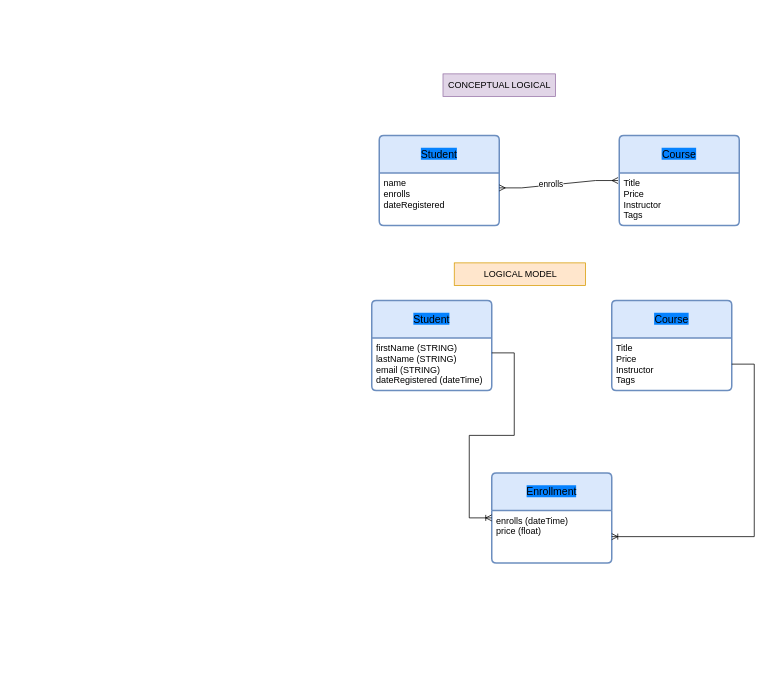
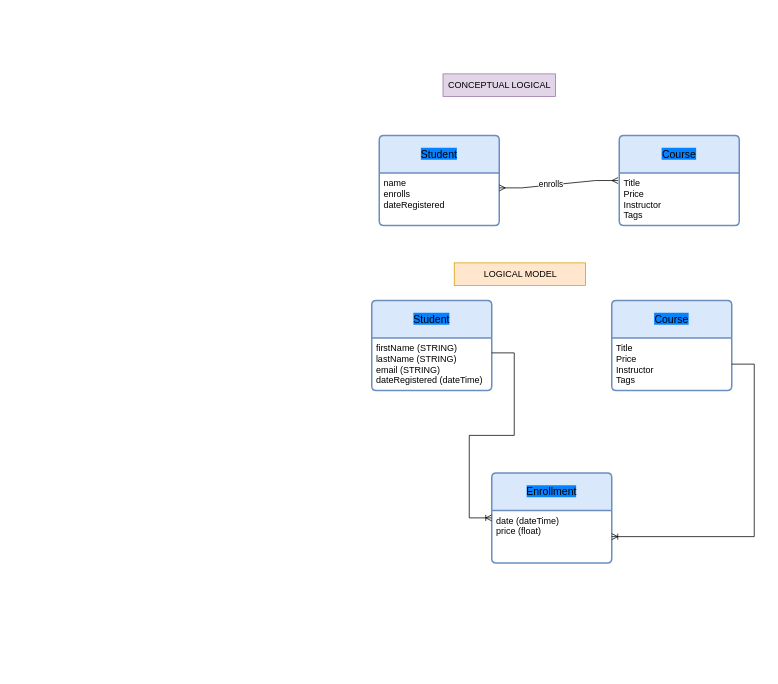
node "enrolls (dateTime) price (float)": label "enrolls (dateTime) price (float)" -> "date (dateTime) price (float)"
